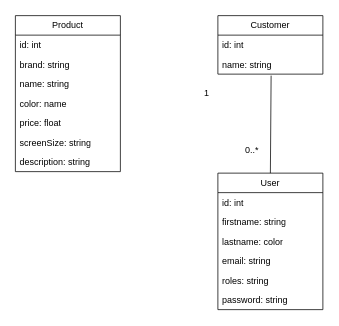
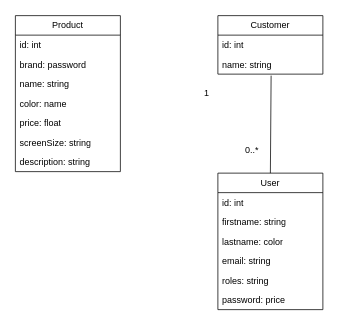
node "brand: string": label "brand: string" -> "brand: password"
node "password: string": label "password: string" -> "password: price"
